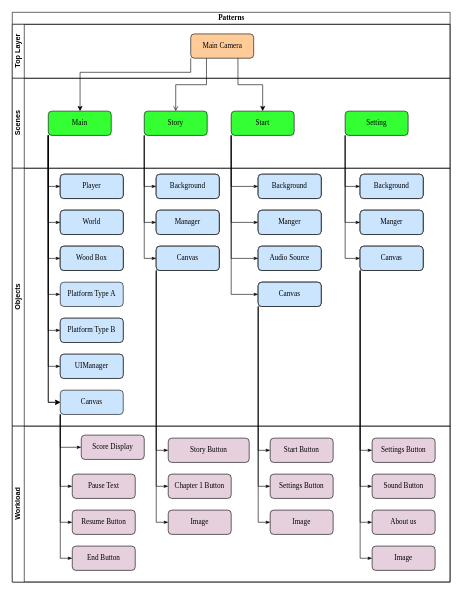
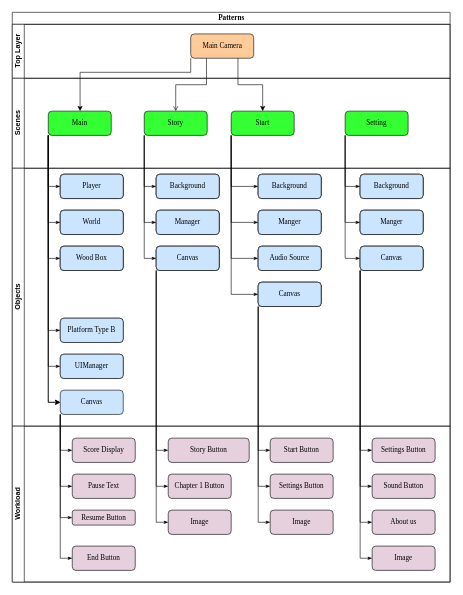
edge "Main" -> "Platform Type A": removed
node "Platform Type A": removed
node "Score Display": moved (113, 447) -> (104, 450)
node "Resume Button": size 63x24 -> 63x15
